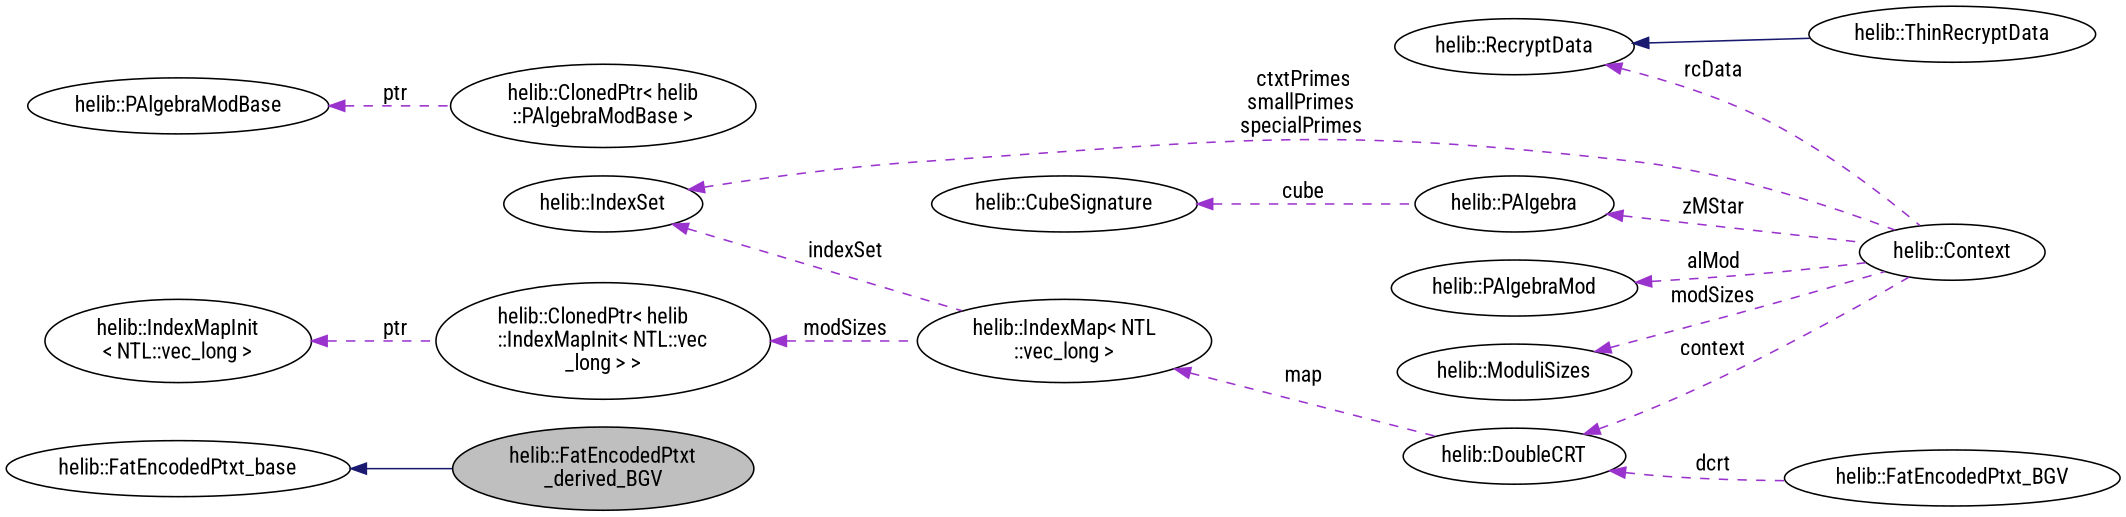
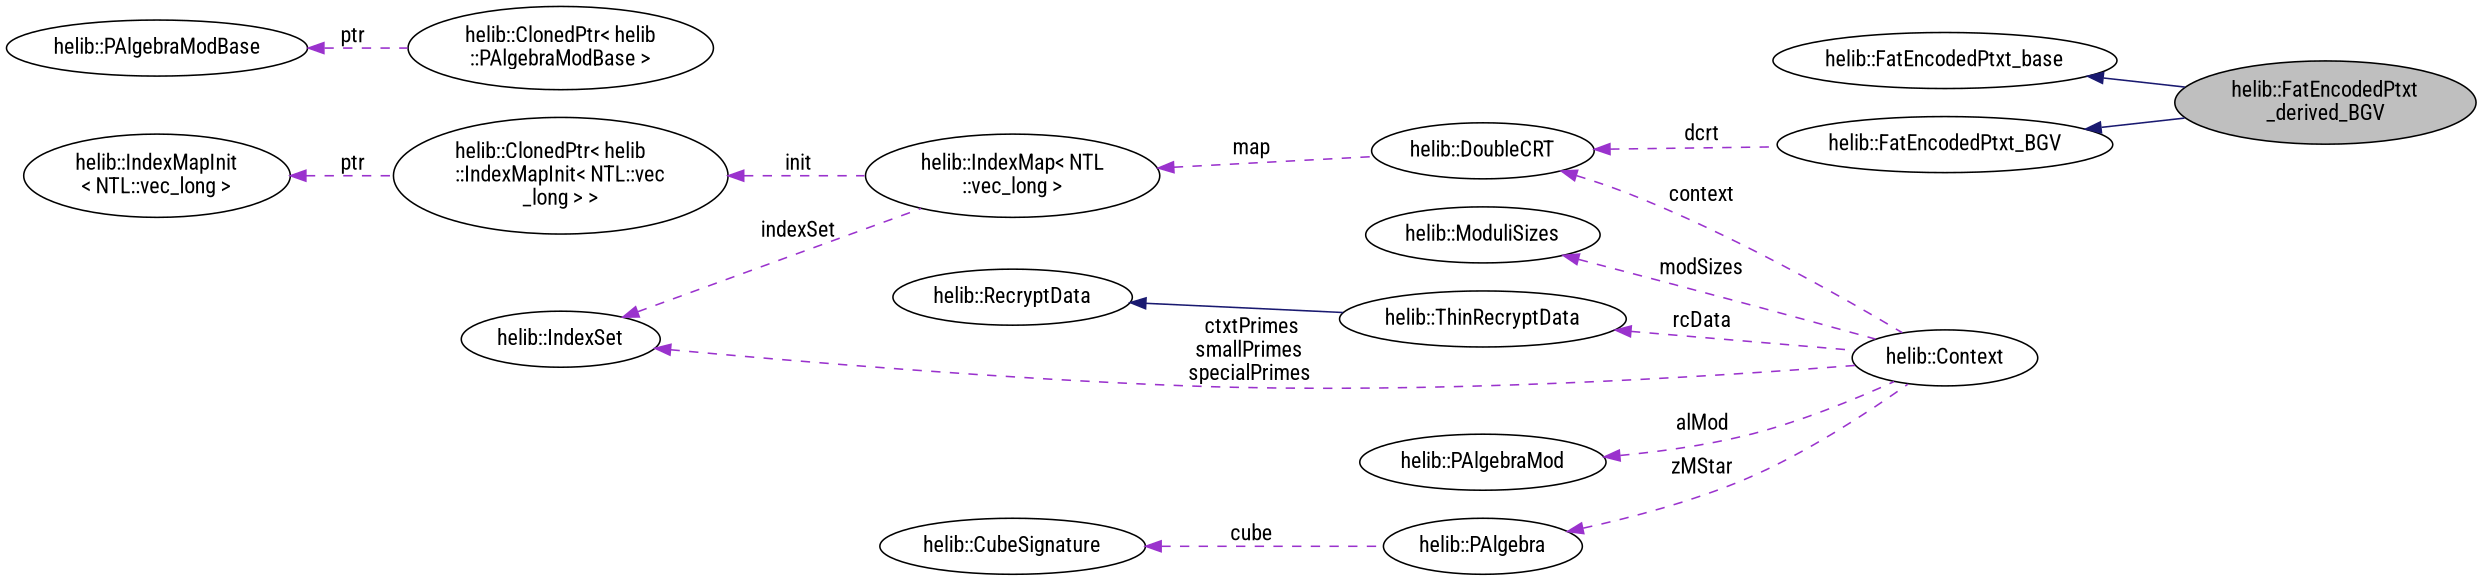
edge "helib::FatEncodedPtxt _derived_BGV" -> "helib::FatEncodedPtxt_BGV": added
edge "helib::Context" -> "helib::RecryptData": now "helib::Context" -> "helib::ThinRecryptData"
edge "helib::IndexMap< NTL ::vec_long >" -> "helib::ClonedPtr< helib ::IndexMapInit< NTL::vec _long > >": label " modSizes" -> " init"
